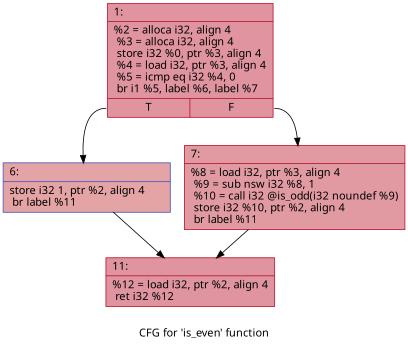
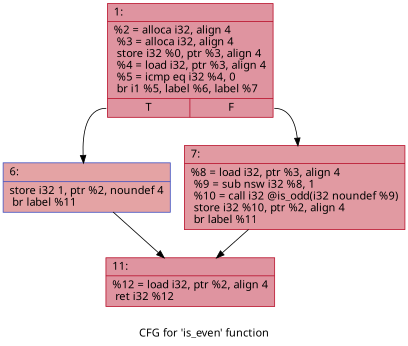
node "6:": text "store i32 1, ptr %2, align 4" -> "store i32 1, ptr %2, noundef 4"
